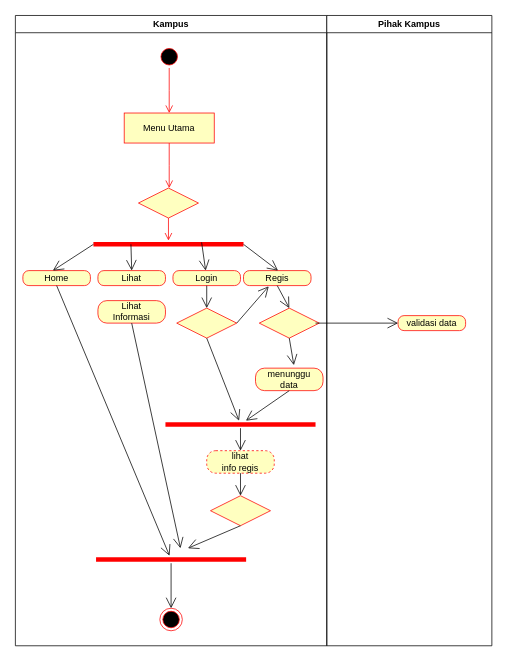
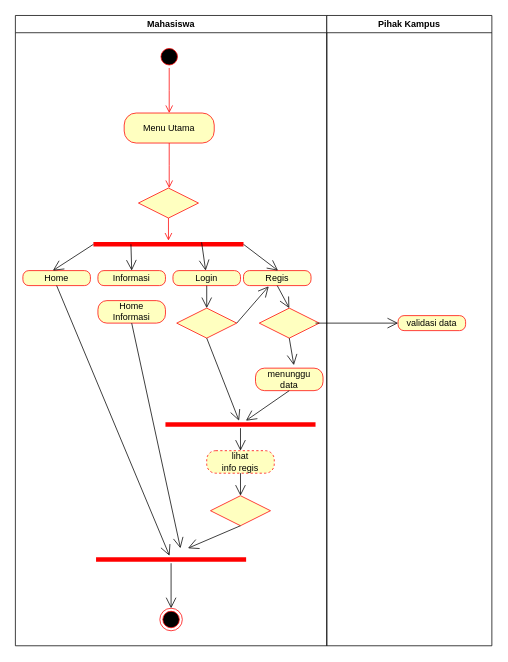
node "Kampus": label "Kampus" -> "Mahasiswa"
node "Menu Utama": shape rectangle -> rounded rectangle
node "Lihat": label "Lihat" -> "Informasi"
node "Lihat Informasi": label "Lihat Informasi" -> "Home Informasi"
